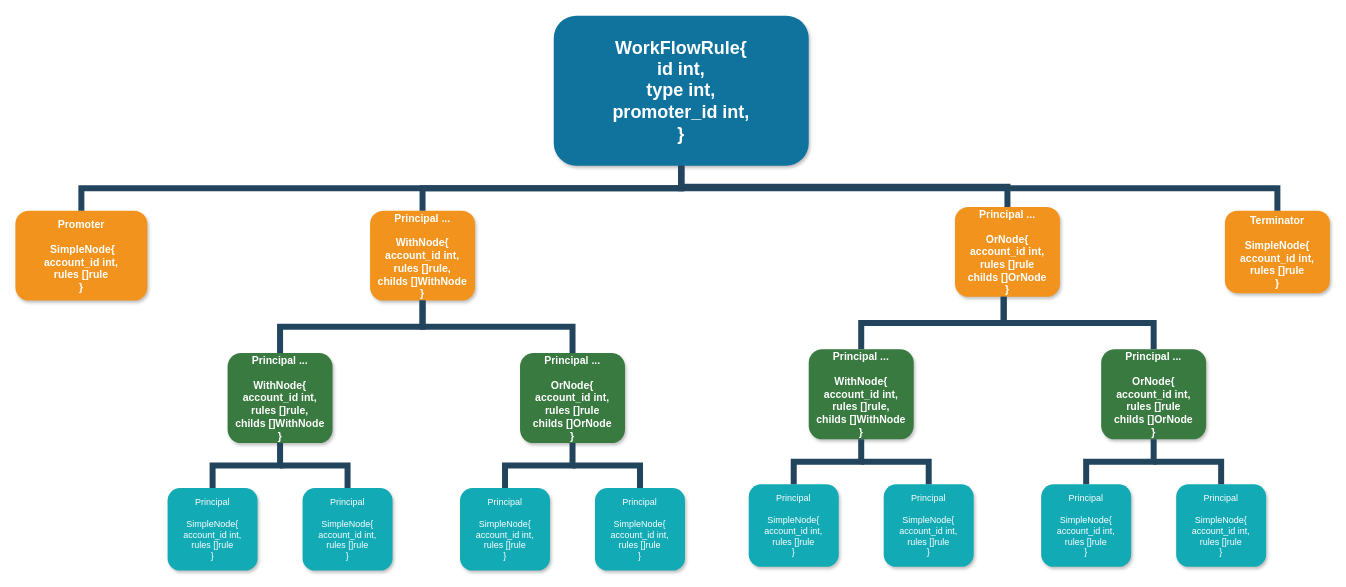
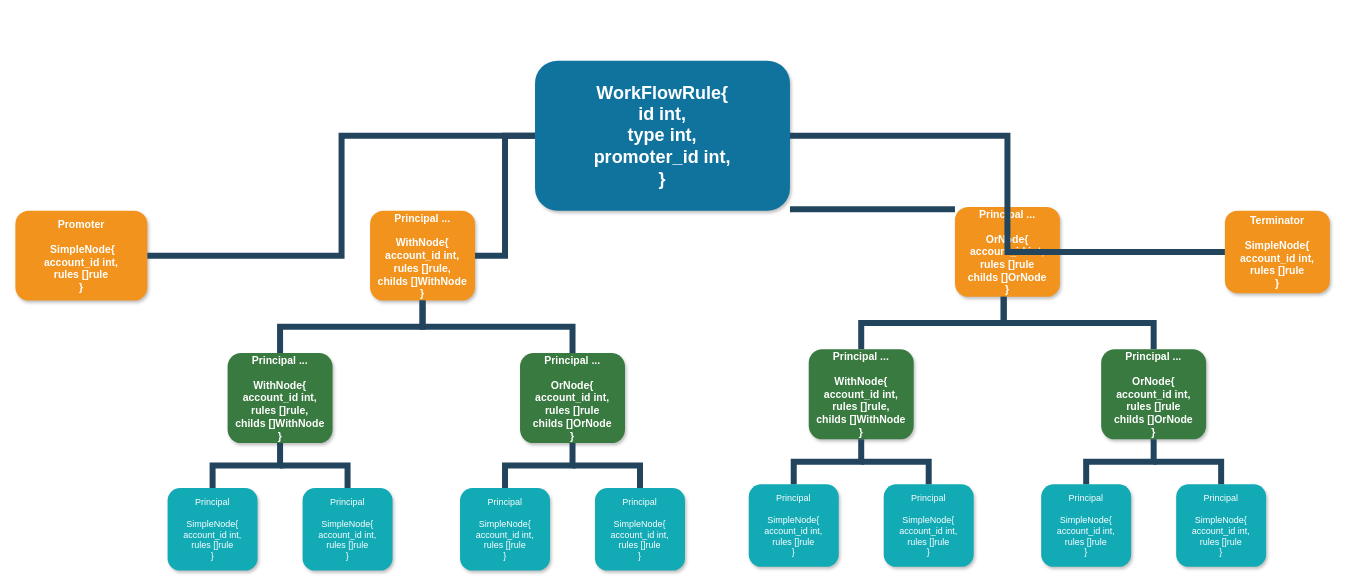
node "WorkFlowRule{ id int, type int, promoter_id int, }": moved (681, 90) -> (663, 135)
